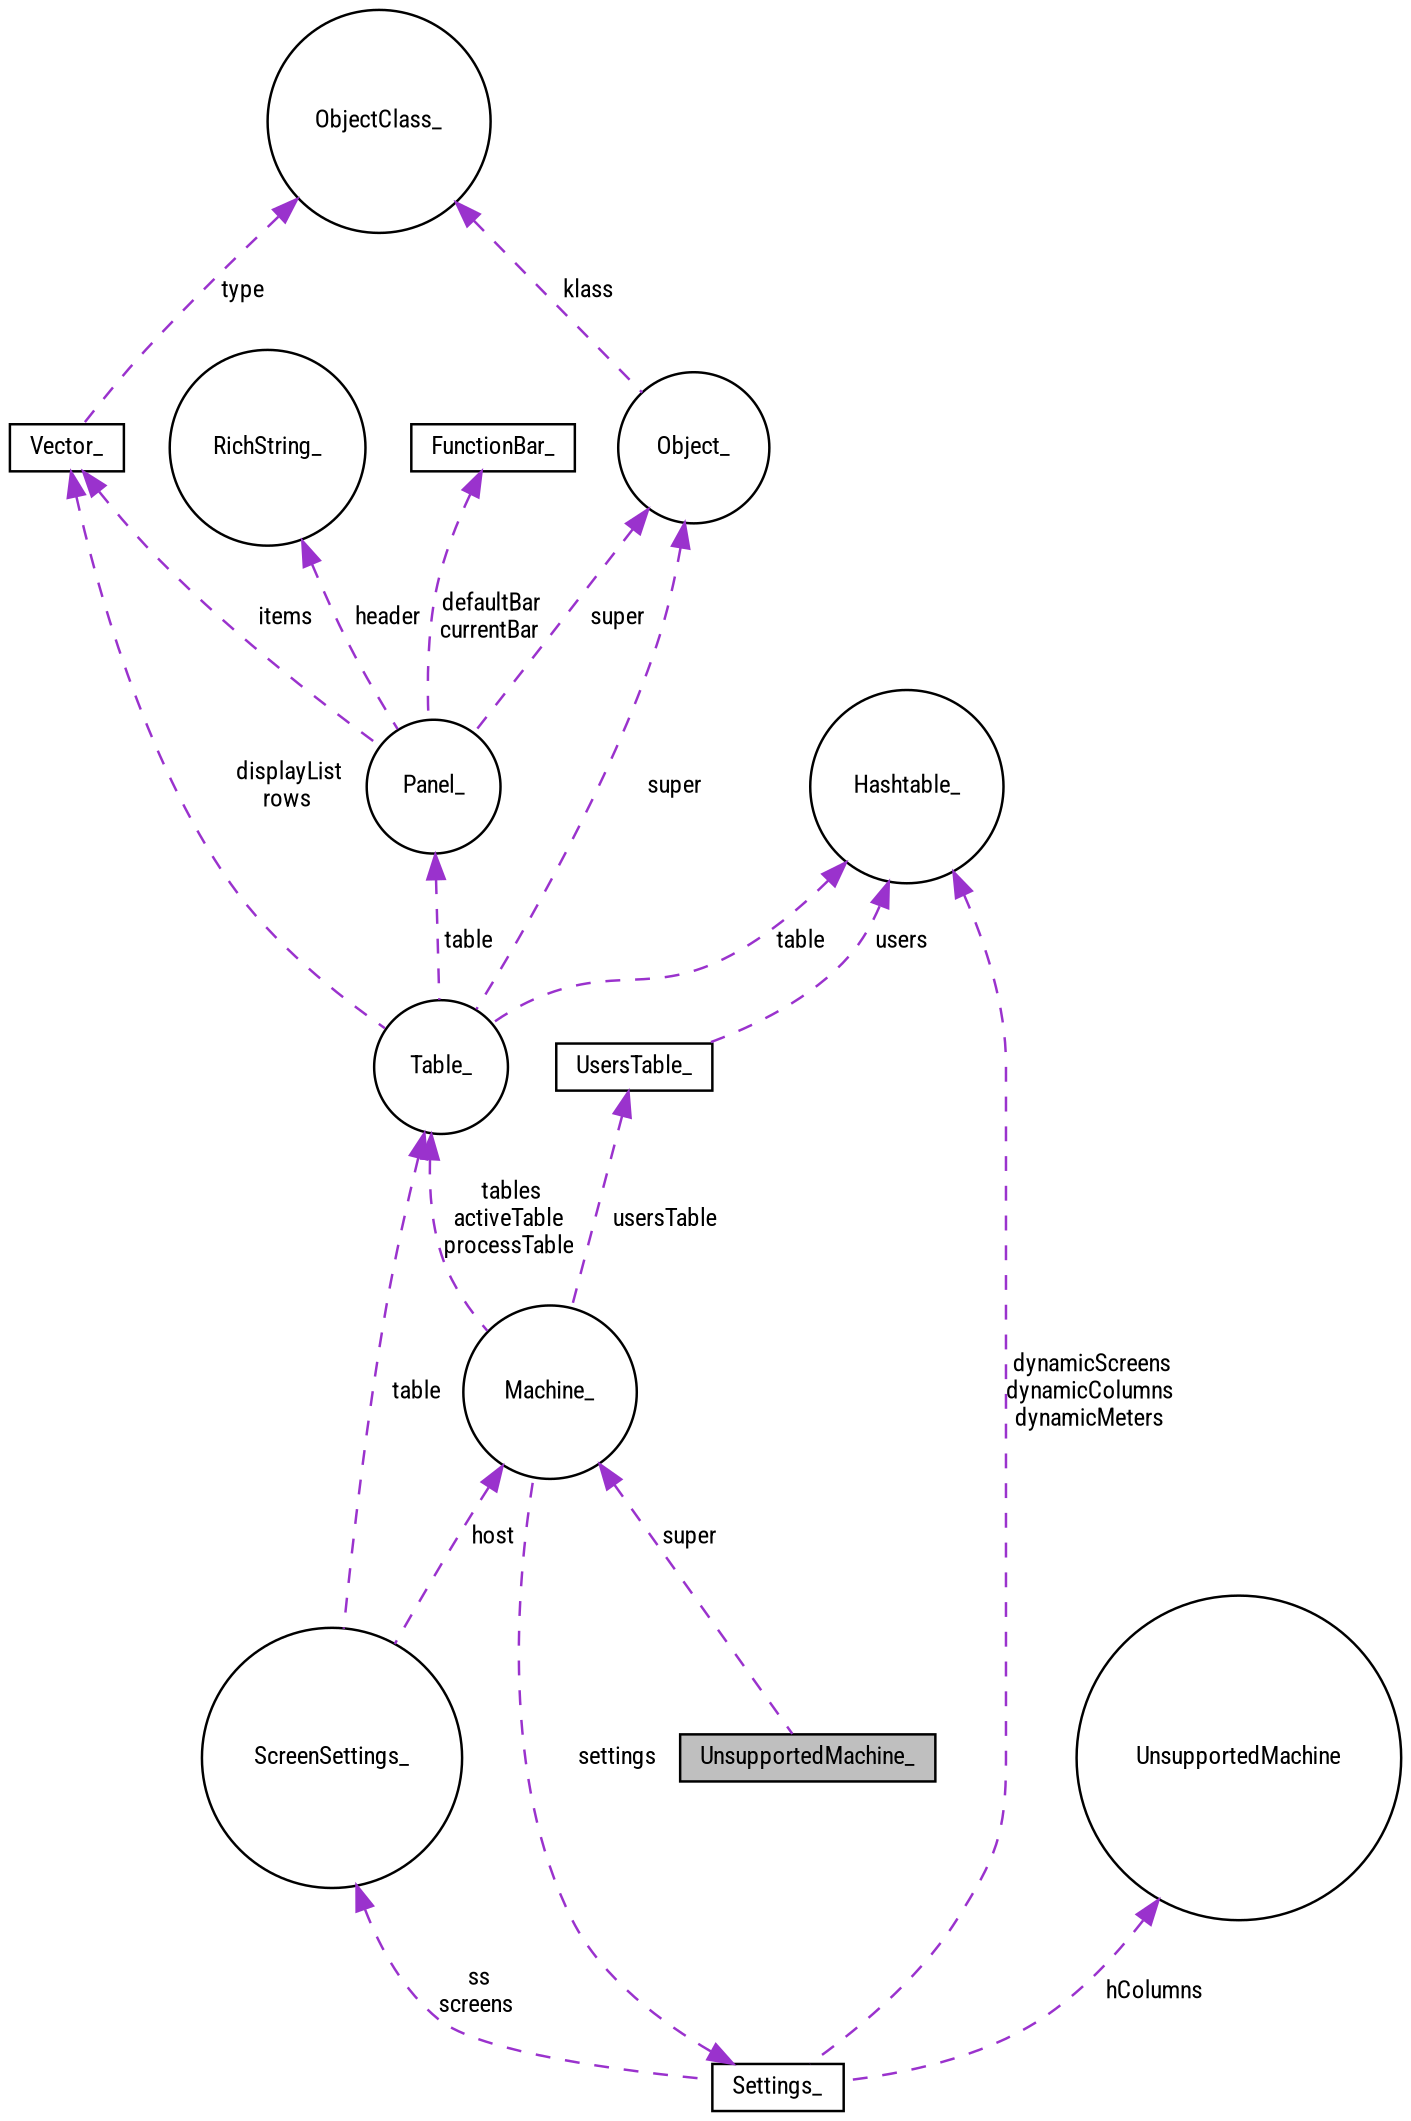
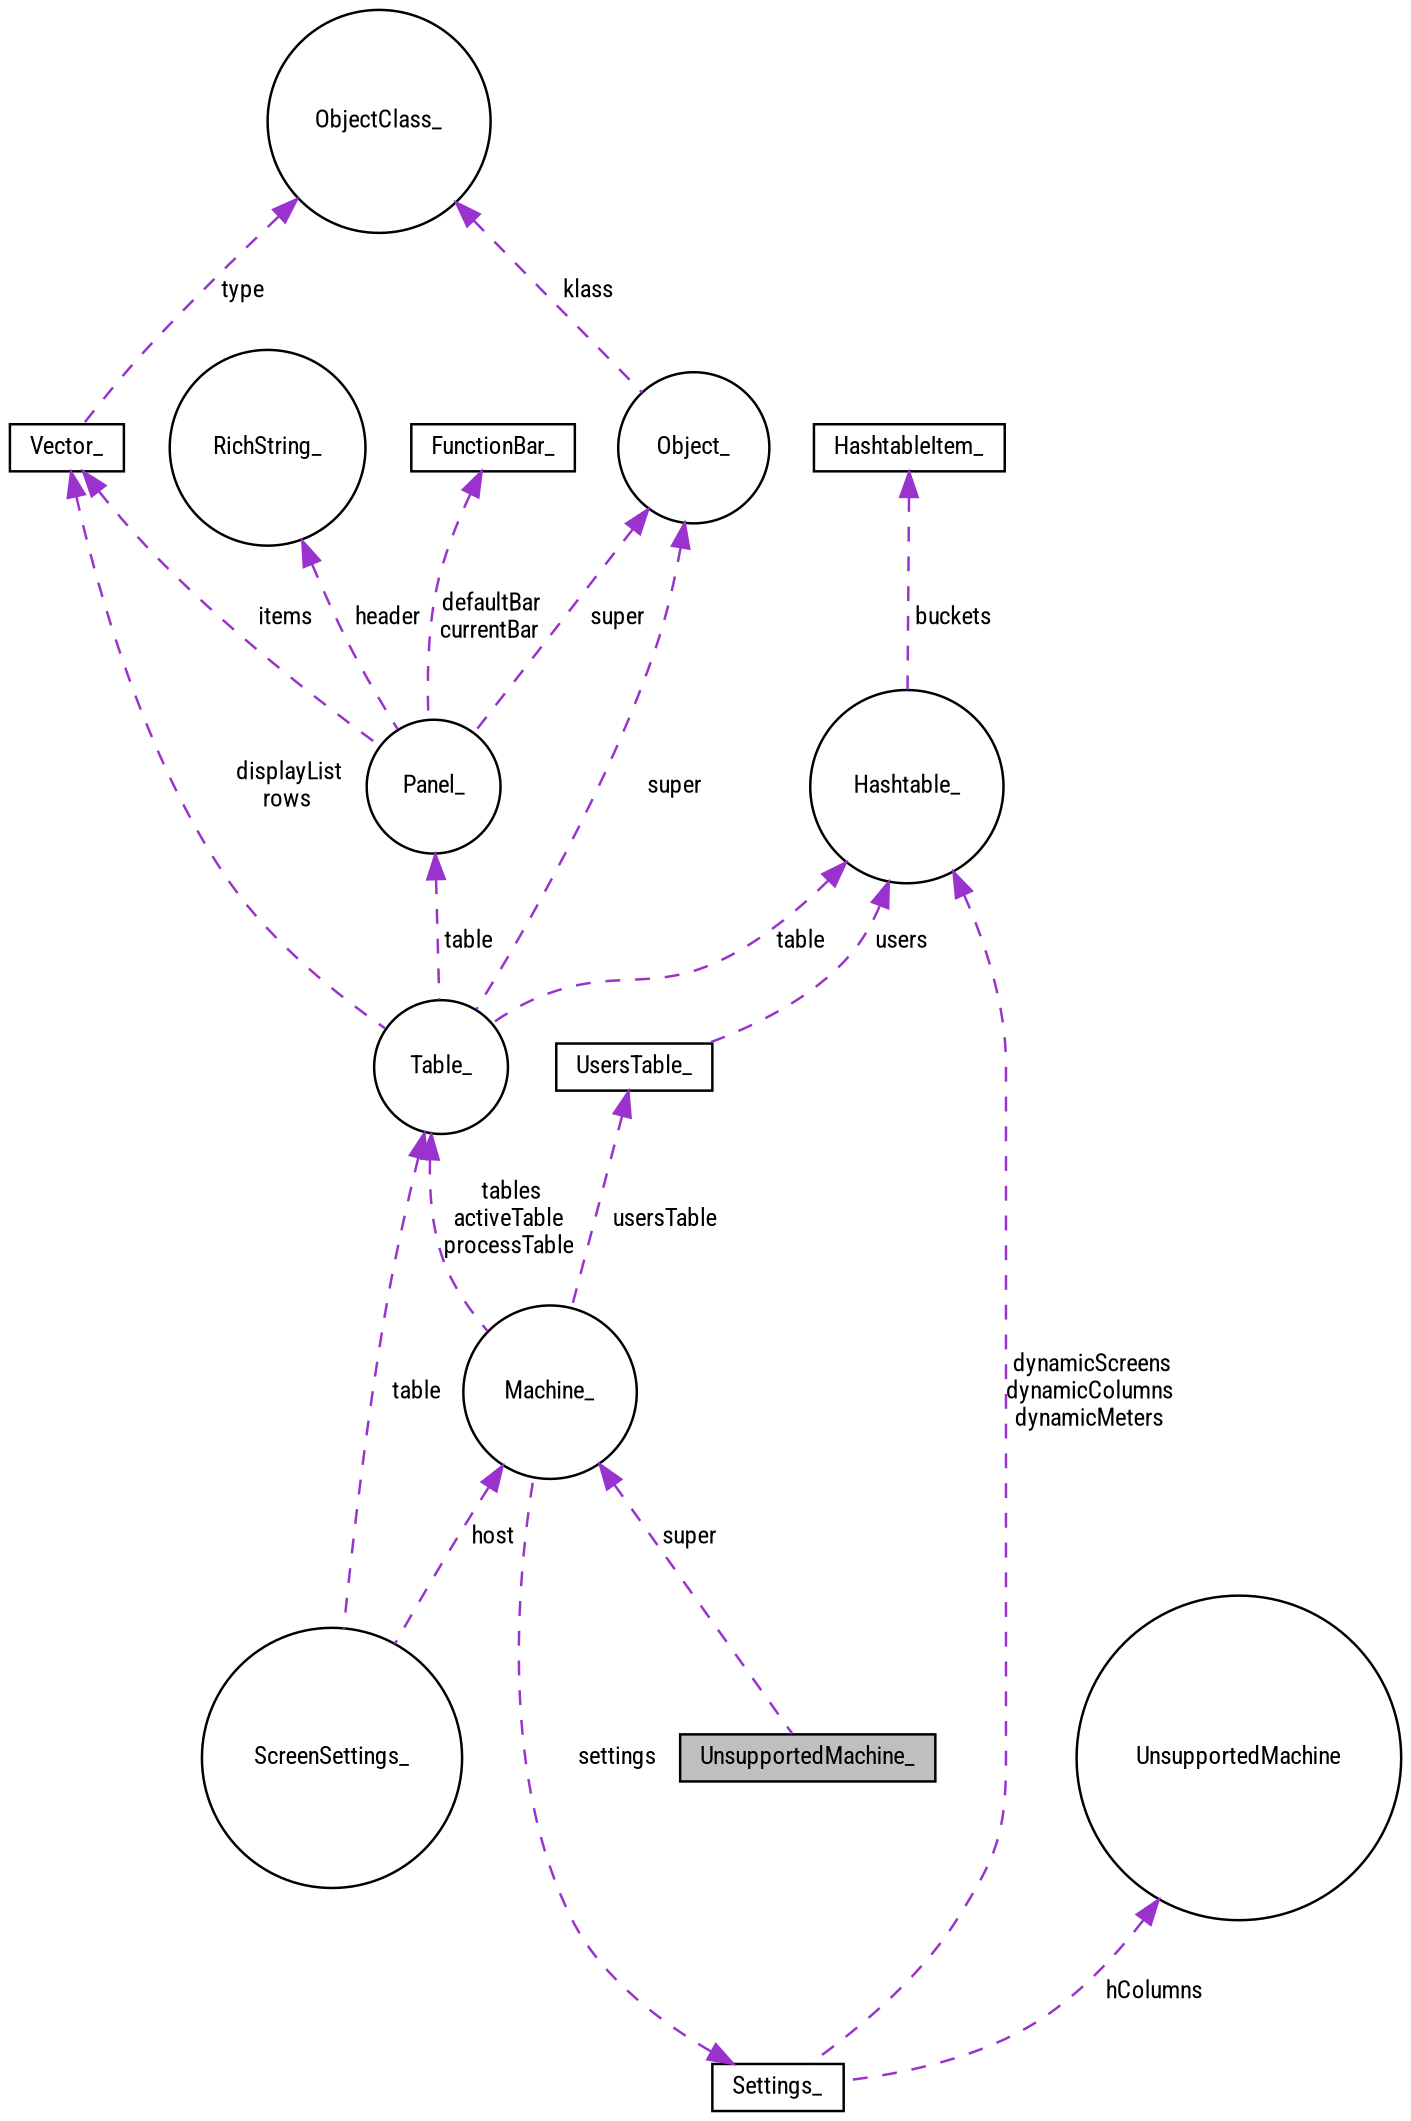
node "HashtableItem_": added
edge "Settings_" -> "ScreenSettings_": removed, label "ss screens"
